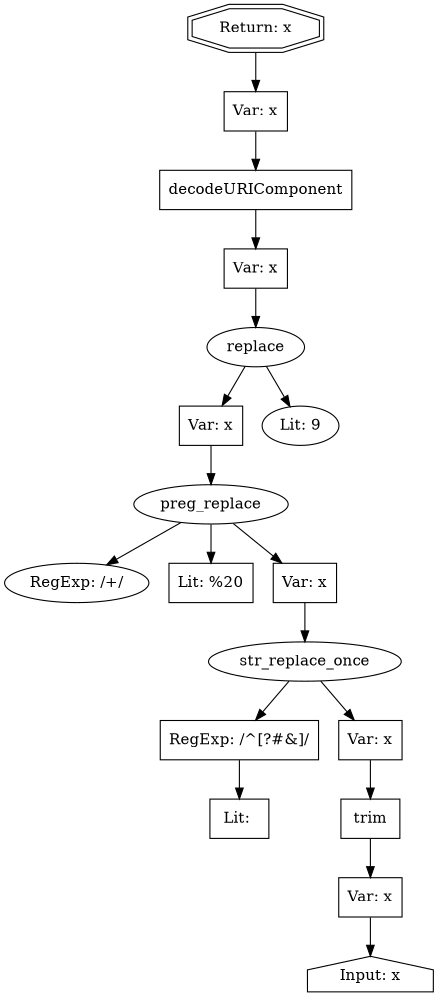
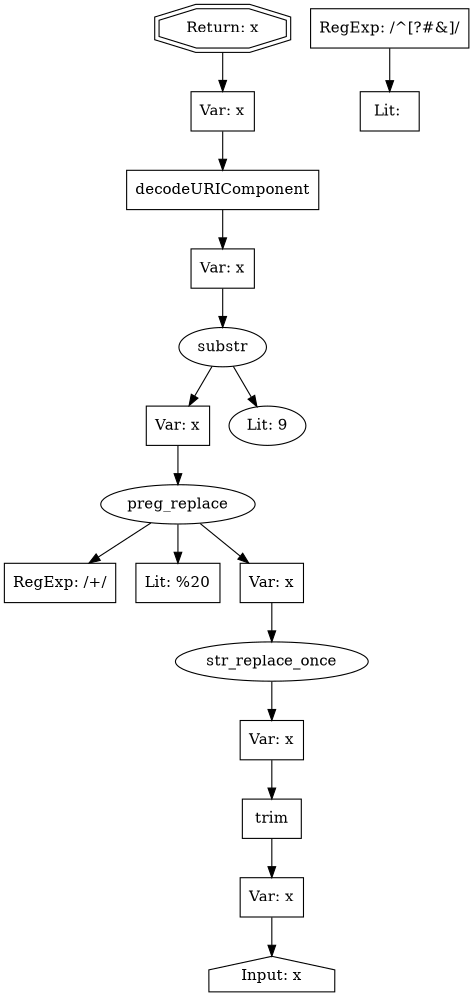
node "replace": label "replace" -> "substr"
node "RegExp: /+/": shape ellipse -> box
edge "str_replace_once" -> "RegExp: /^[?#&]/": removed
